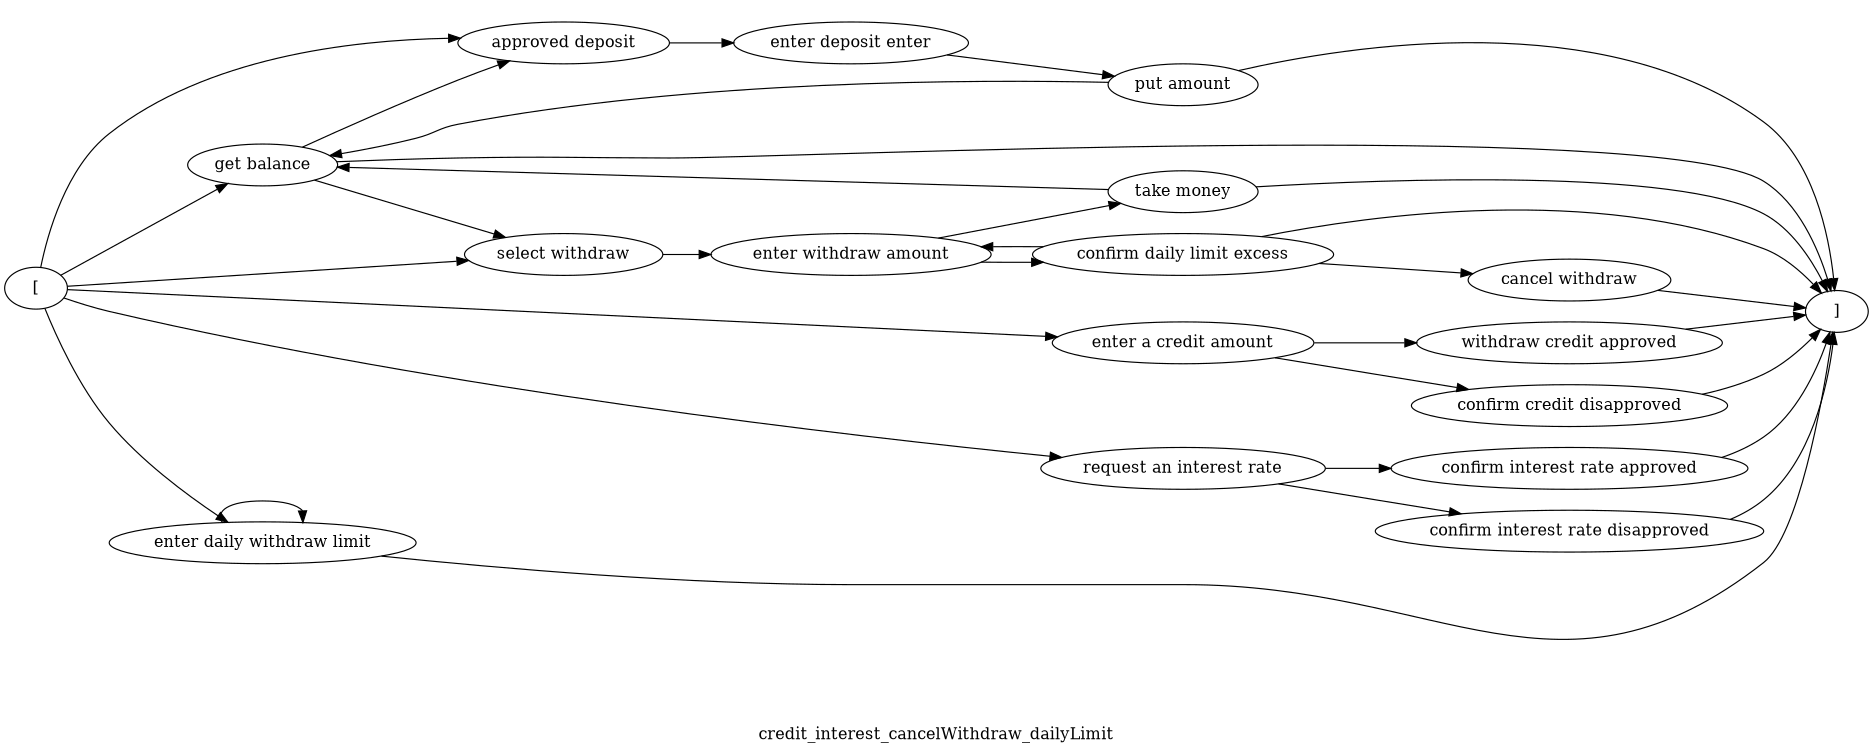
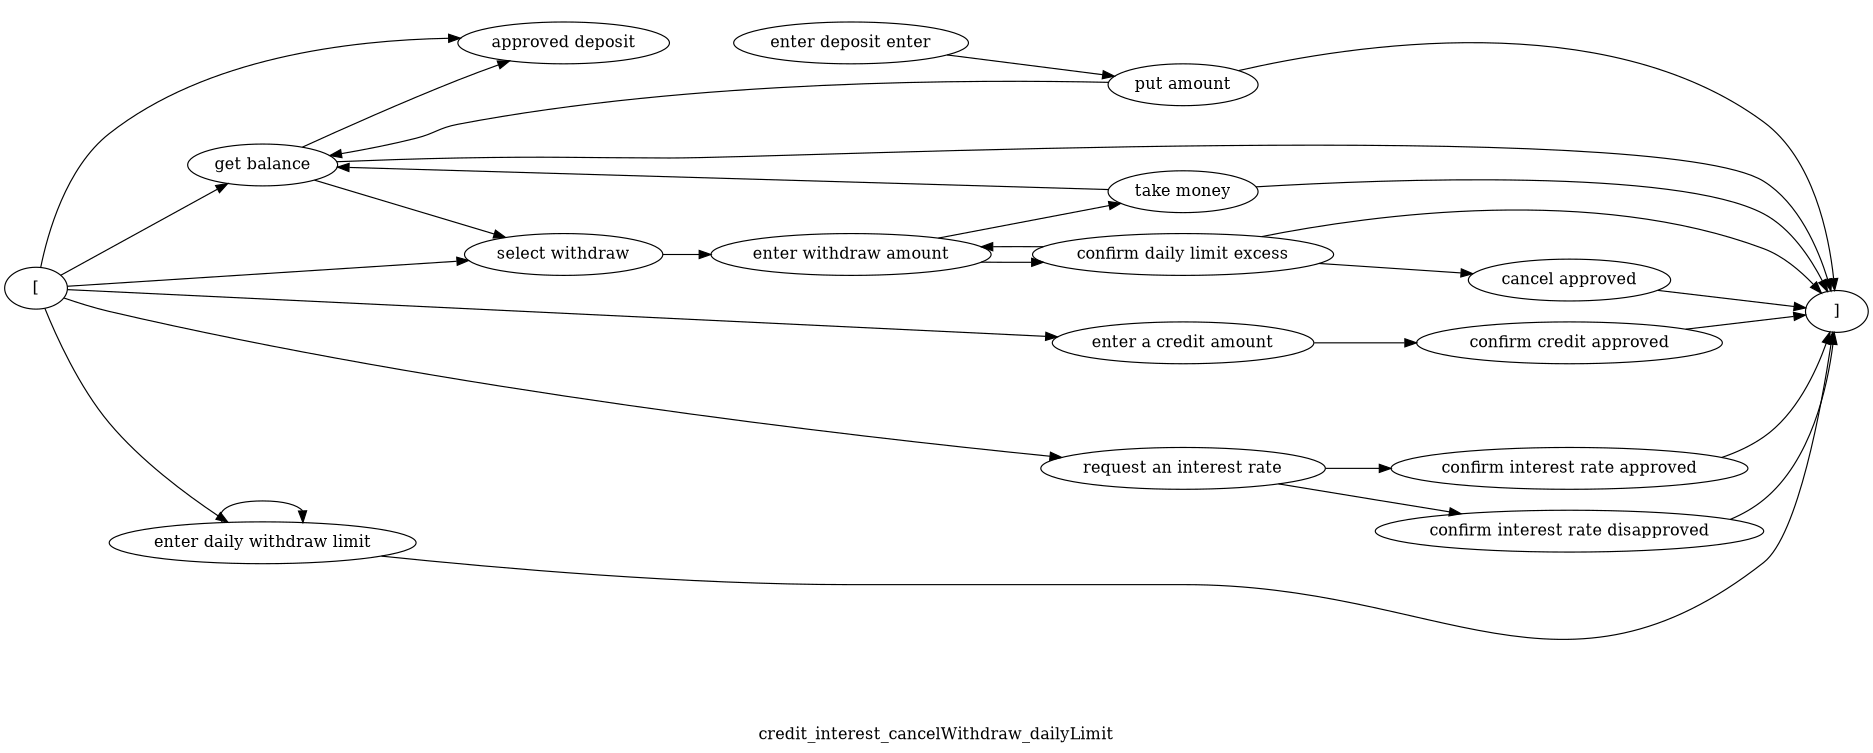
edge "approved deposit" -> "enter deposit enter": removed
node "cancel withdraw": label "cancel withdraw" -> "cancel approved"
node "withdraw credit approved": label "withdraw credit approved" -> "confirm credit approved"
node "confirm credit disapproved": removed
